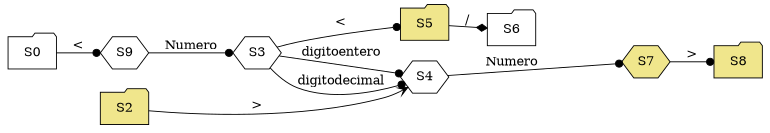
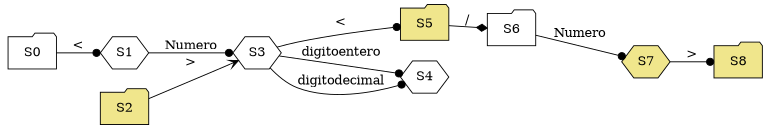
node "S9": label "S9" -> "S1"
edge "S4" -> "S7": now "S6" -> "S7"
edge "S2" -> "S4": now "S2" -> "S3"
